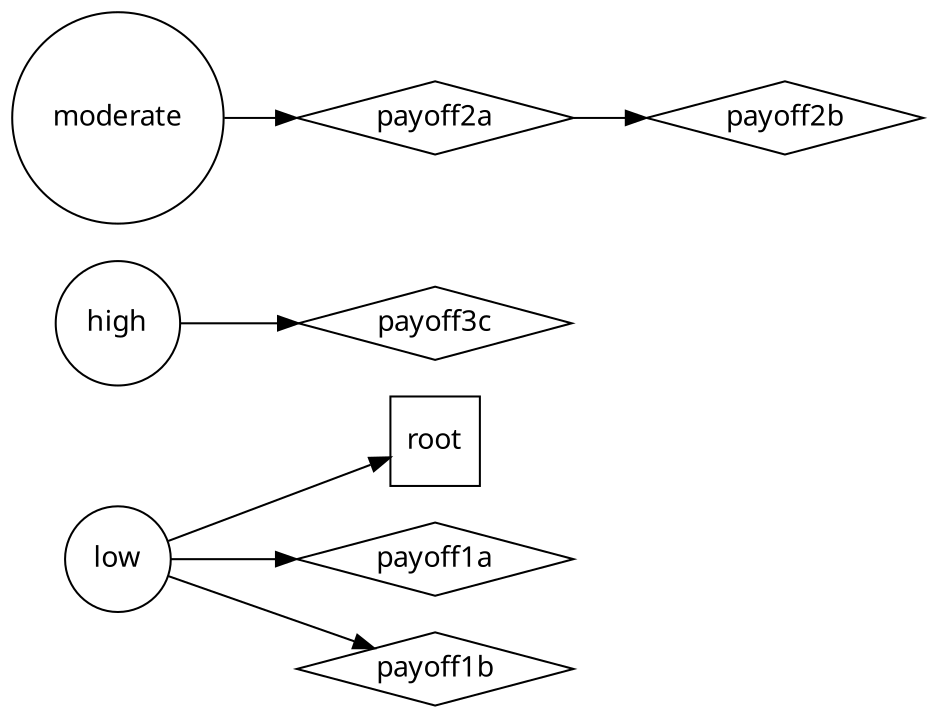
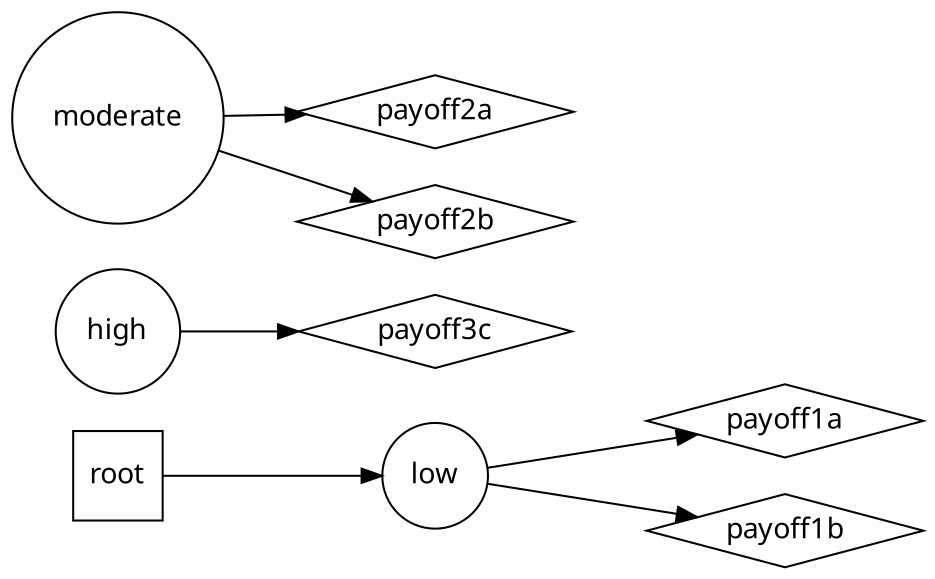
edge "payoff2a" -> "payoff2b": now "moderate" -> "payoff2b"
edge "low" -> "root": reversed
